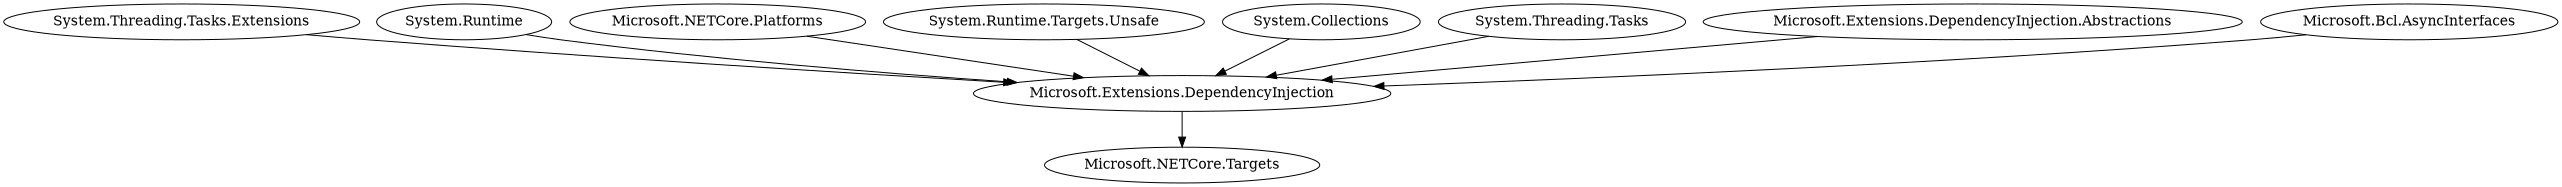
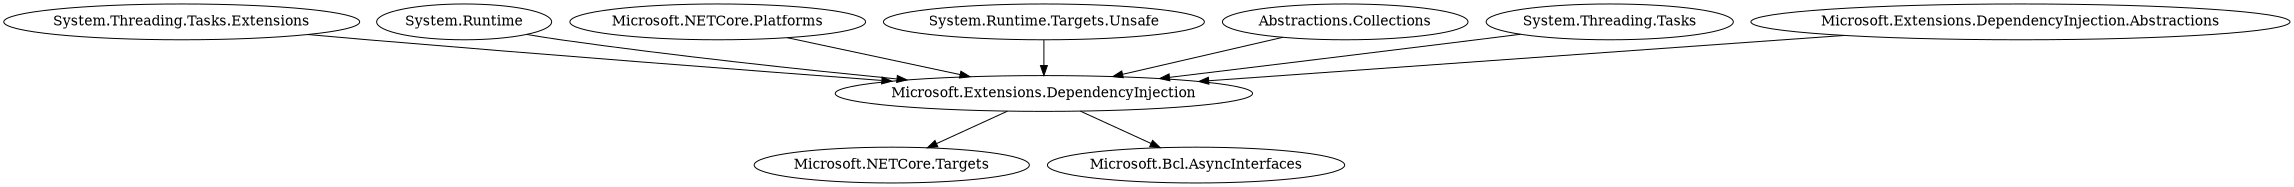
node "System.Collections": label "System.Collections" -> "Abstractions.Collections"
edge "Microsoft.Bcl.AsyncInterfaces" -> "Microsoft.Extensions.DependencyInjection": reversed
